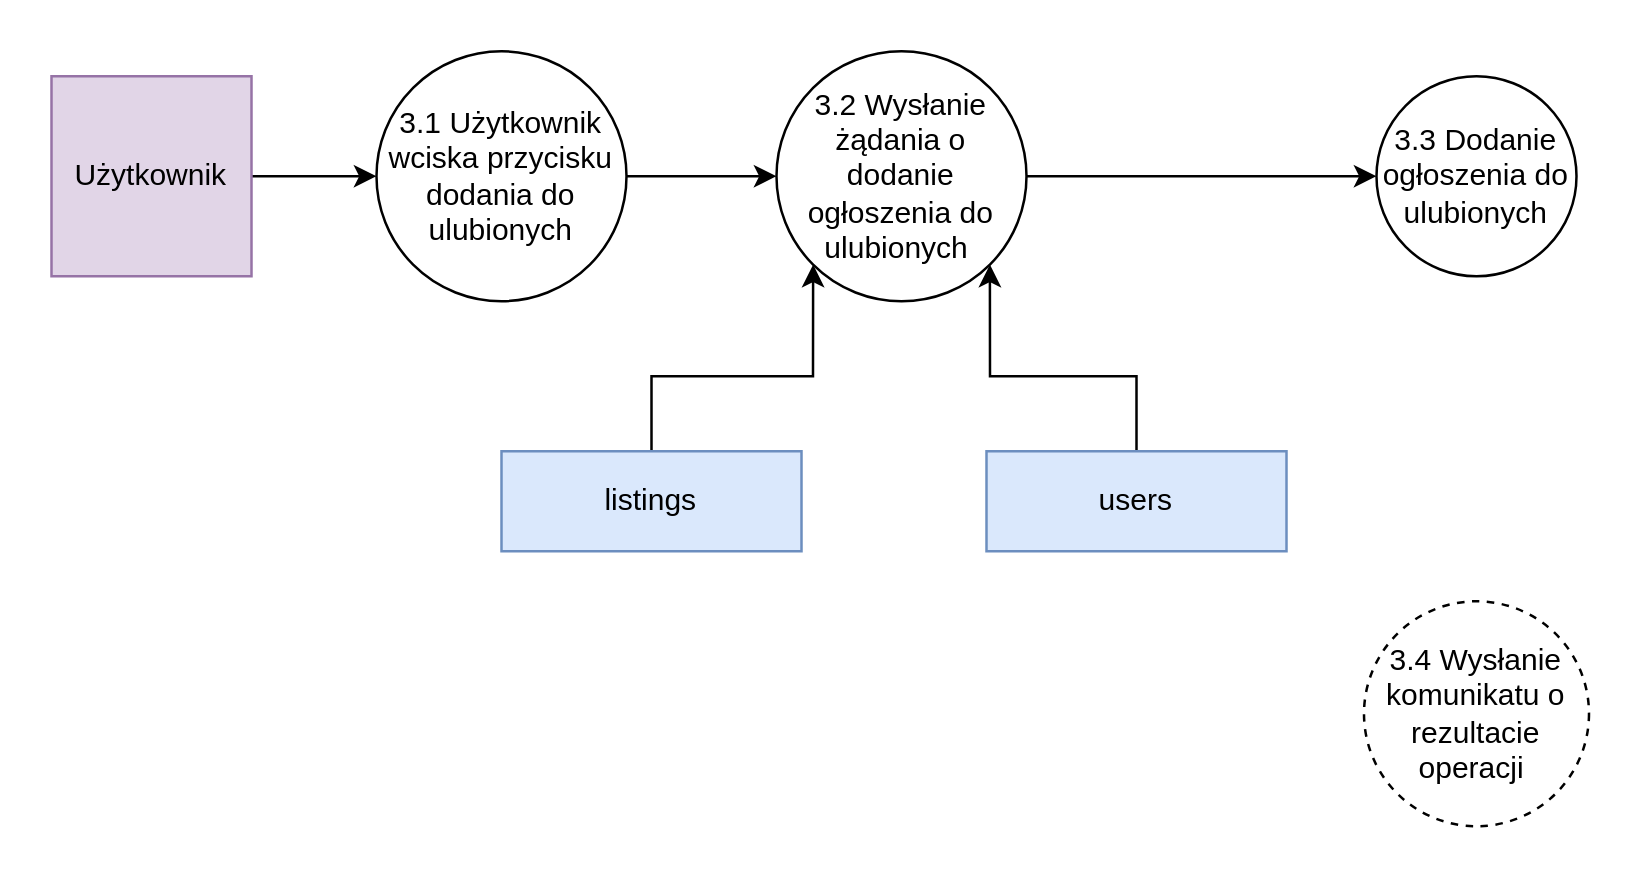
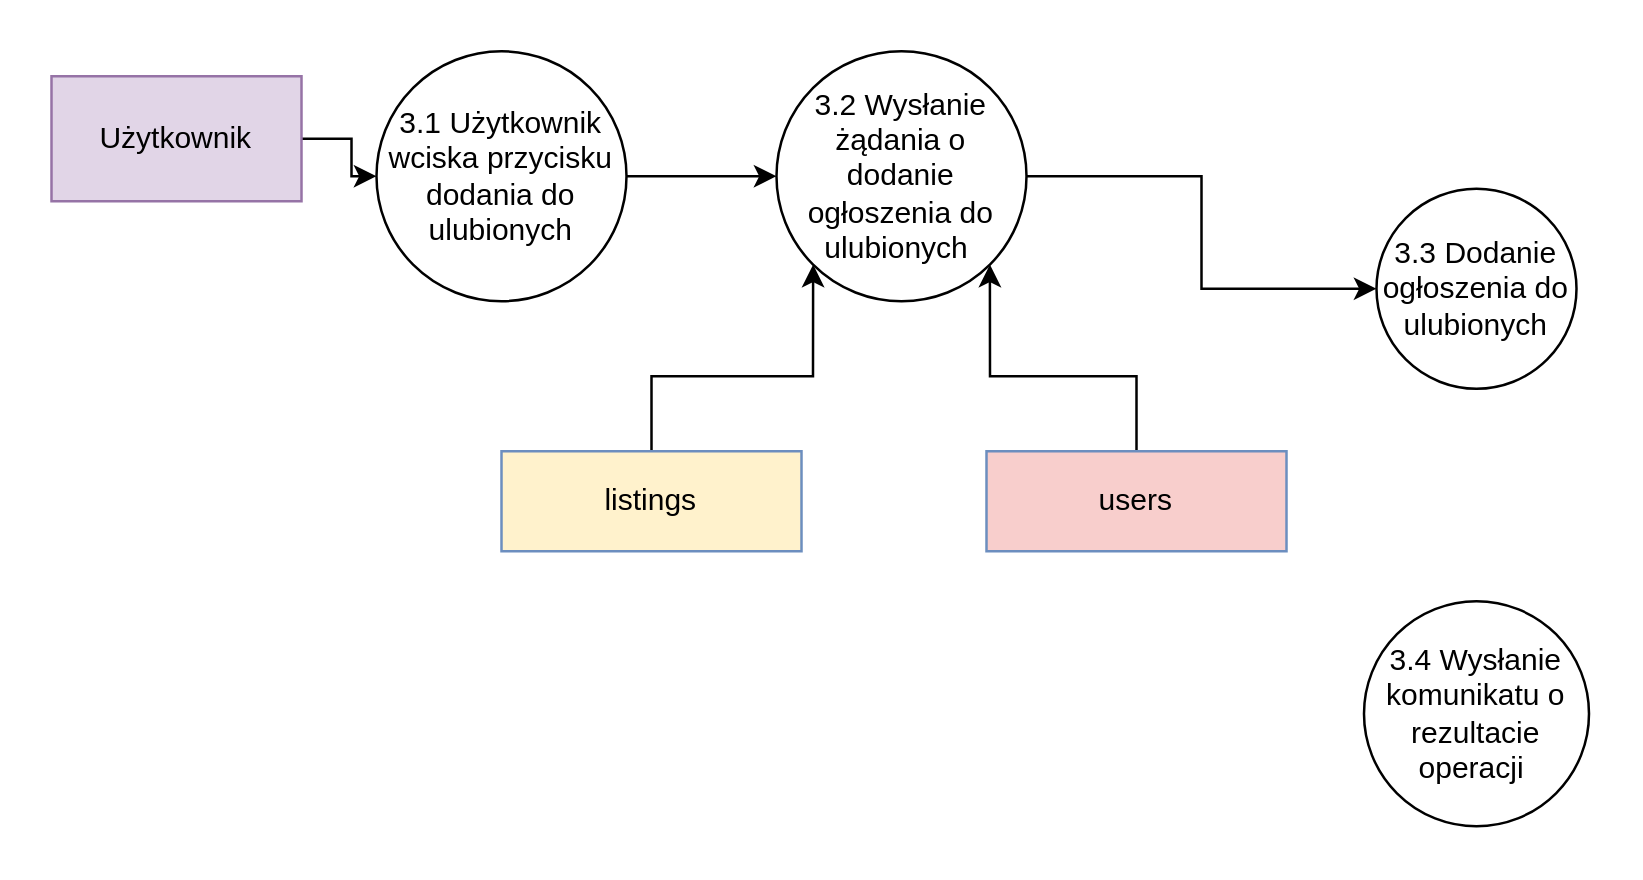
node "Użytkownik": size 200x200 -> 250x125
node "3.3 Dodanie ogłoszenia do ulubionych": moved (1476, 176) -> (1476, 289)
node "listings": fillcolor #dae8fc -> #fff2cc
node "users": fillcolor #dae8fc -> #f8cecc
node "3.4 Wysłanie komunikatu o rezultacie operacji": style dashed -> solid
